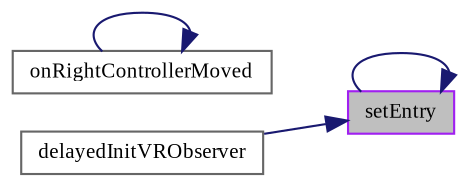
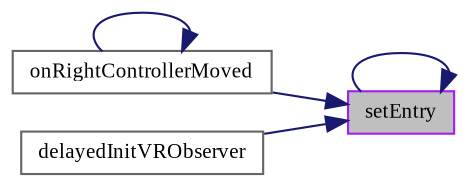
edge "onRightControllerMoved" -> "setEntry": added
